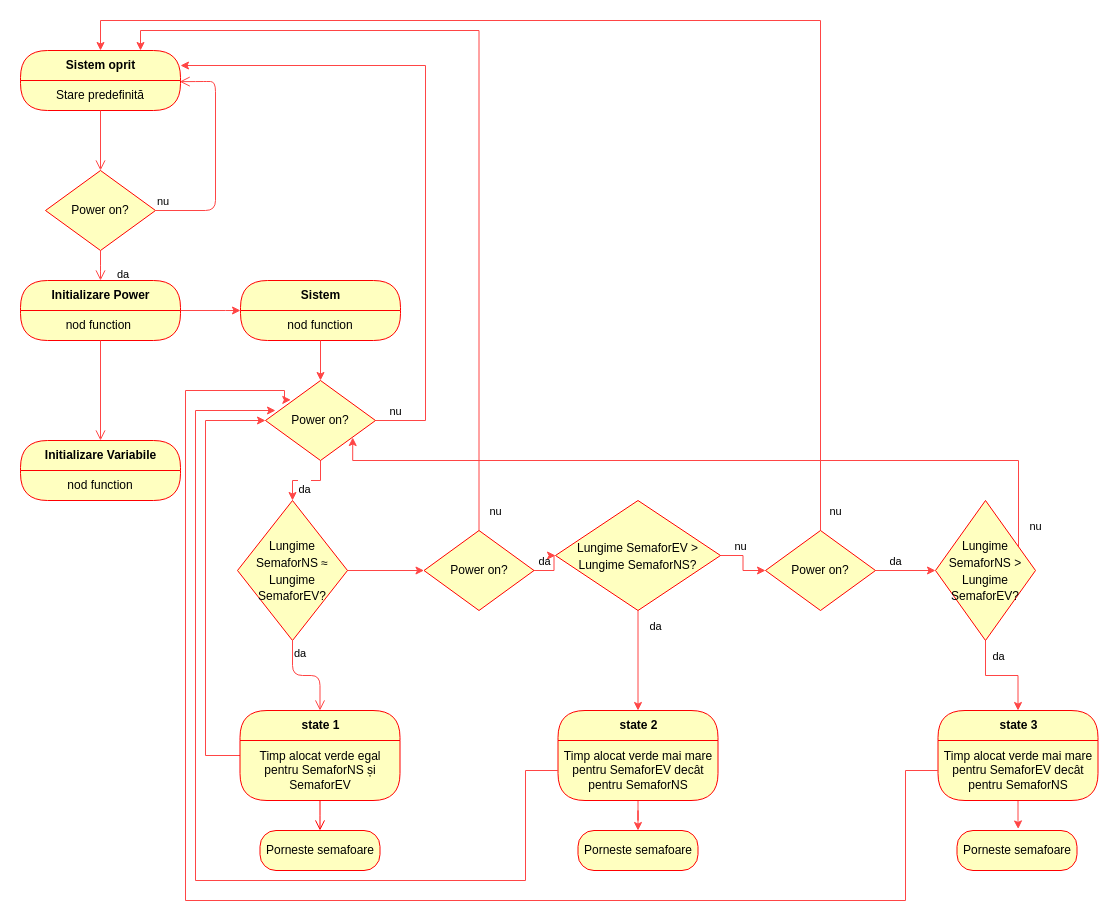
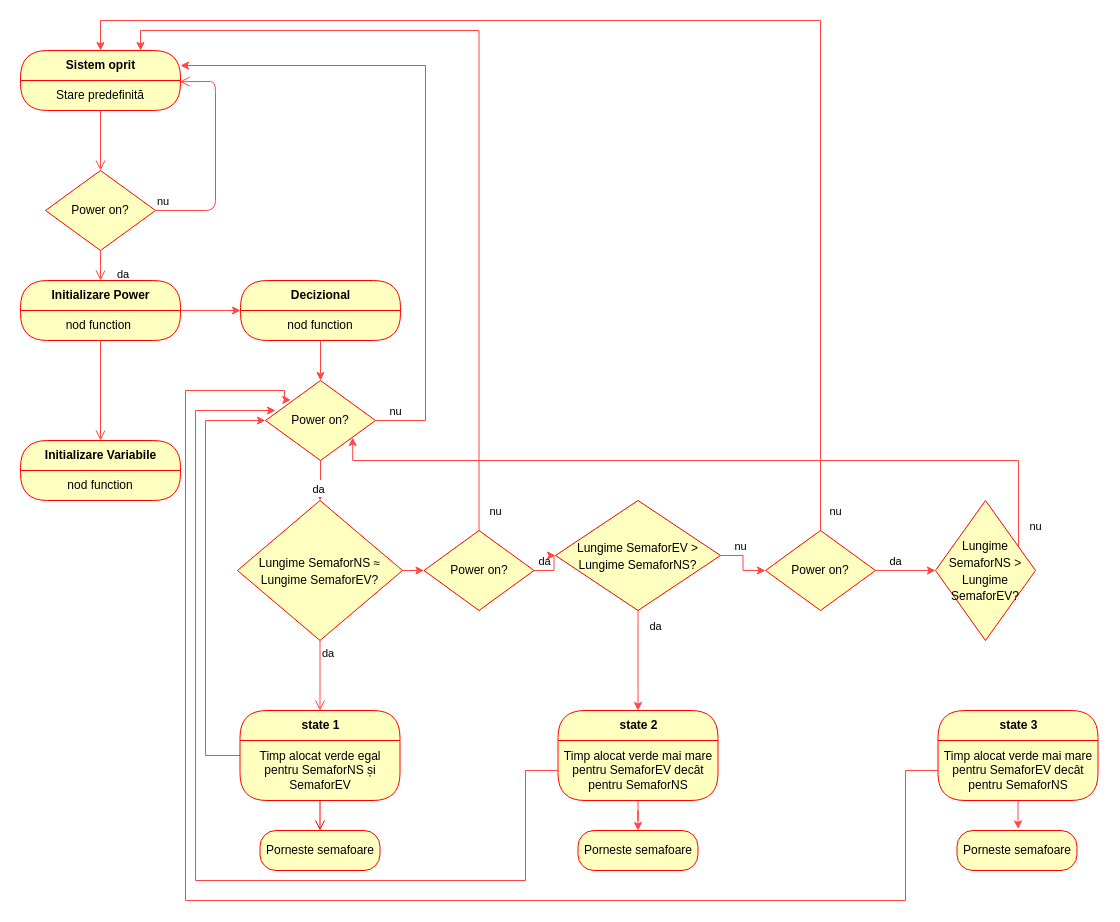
node "Sistem": label "Sistem" -> "Decizional"
node "Lungime SemaforNS ≈ Lungime SemaforEV?": size 110x140 -> 165x140
edge "Lungime SemaforNS > Lungime SemaforEV?" -> "state 3": removed, label "da"
